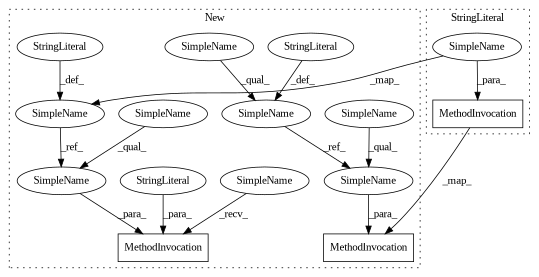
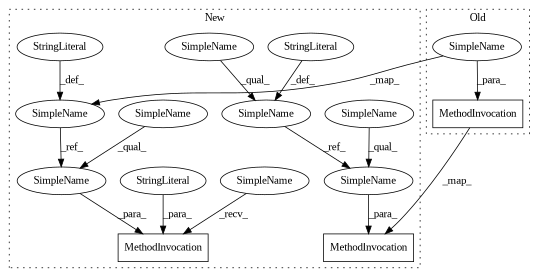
cluster "StringLiteral": label "StringLiteral" -> "Old"
